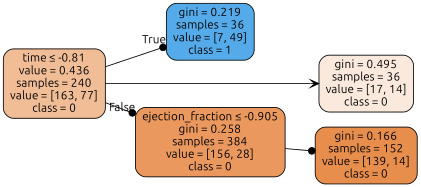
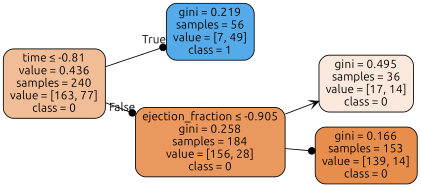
node "gini = 0.219": text "samples = 36" -> "samples = 56"
edge "time ≤ -0.81" -> "gini = 0.495": now "ejection_fraction ≤ -0.905" -> "gini = 0.495"
node "ejection_fraction ≤ -0.905": text "samples = 384" -> "samples = 184"
node "gini = 0.166": text "samples = 152" -> "samples = 153"
